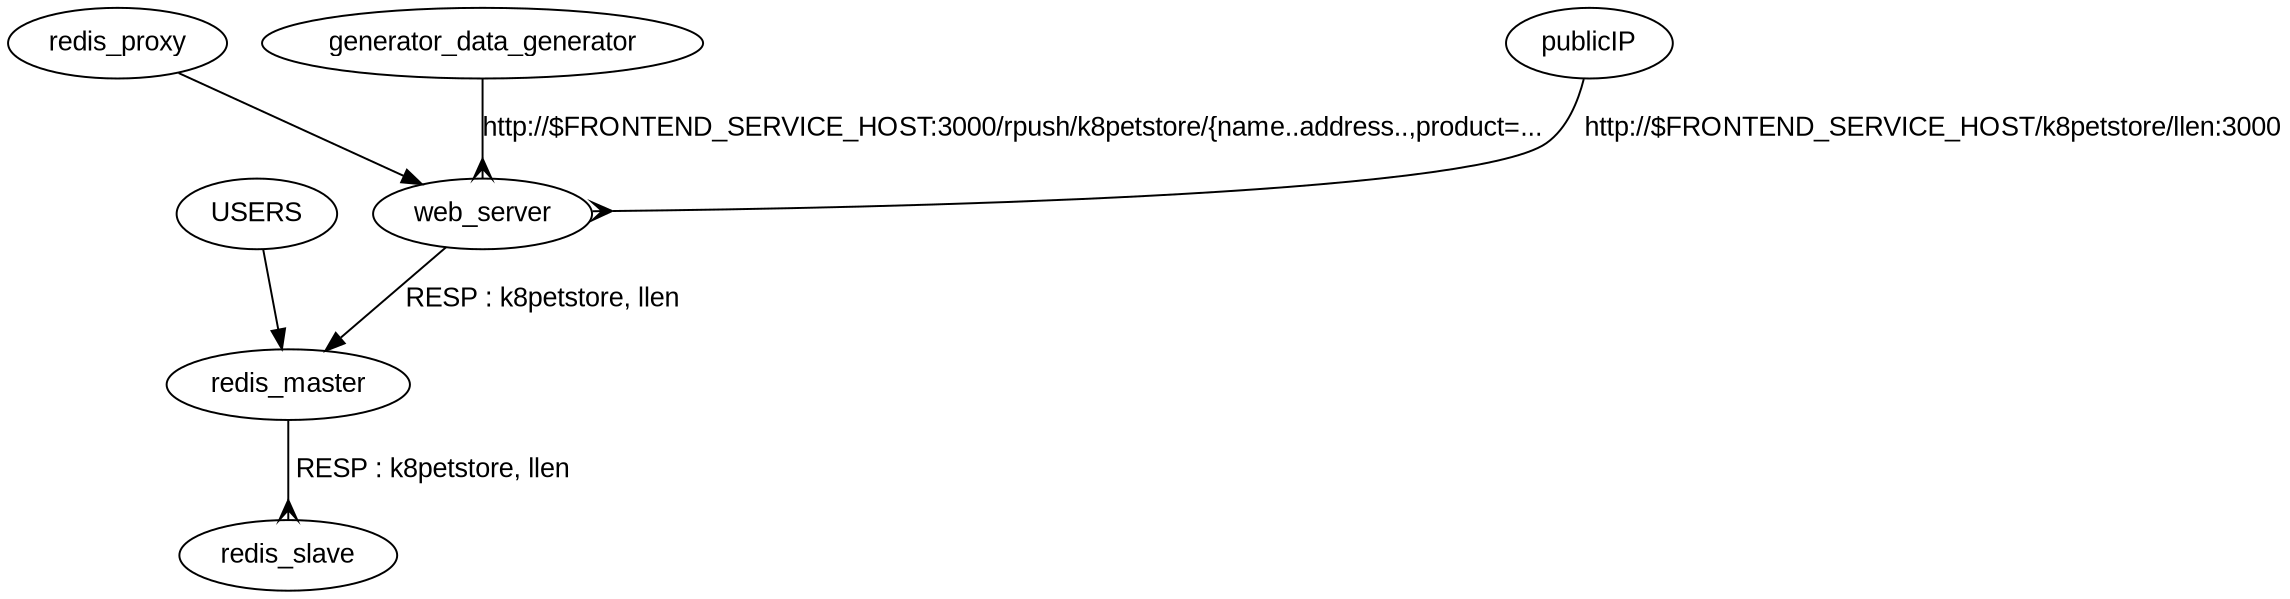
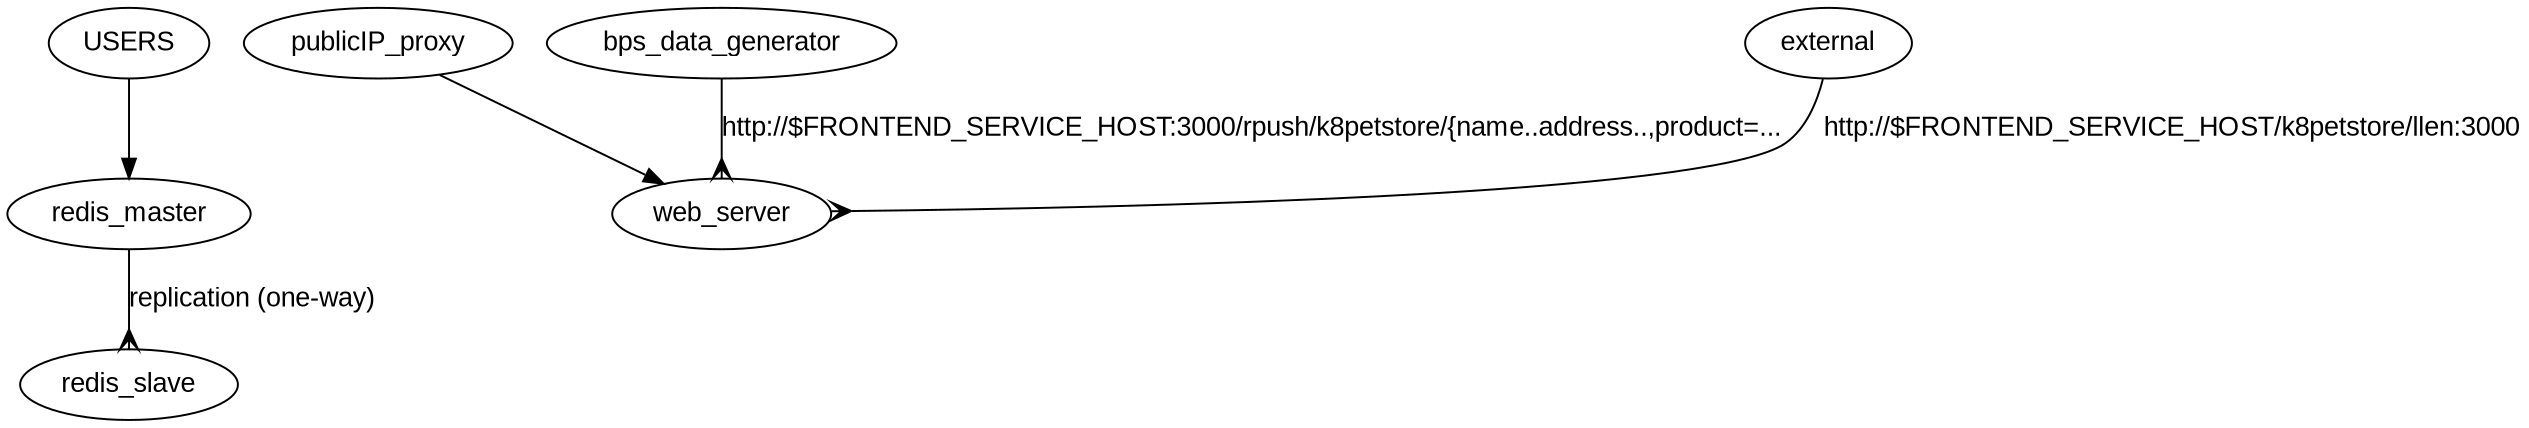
node "redis_proxy": label "redis_proxy" -> "publicIP_proxy"
node "generator_data_generator": label "generator_data_generator" -> "bps_data_generator"
node "publicIP": label "publicIP" -> "external"
edge "web_server" -> "redis_master": removed, label "RESP : k8petstore, llen"
edge "redis_master" -> "redis_slave": label " RESP : k8petstore, llen" -> "replication (one-way)"
